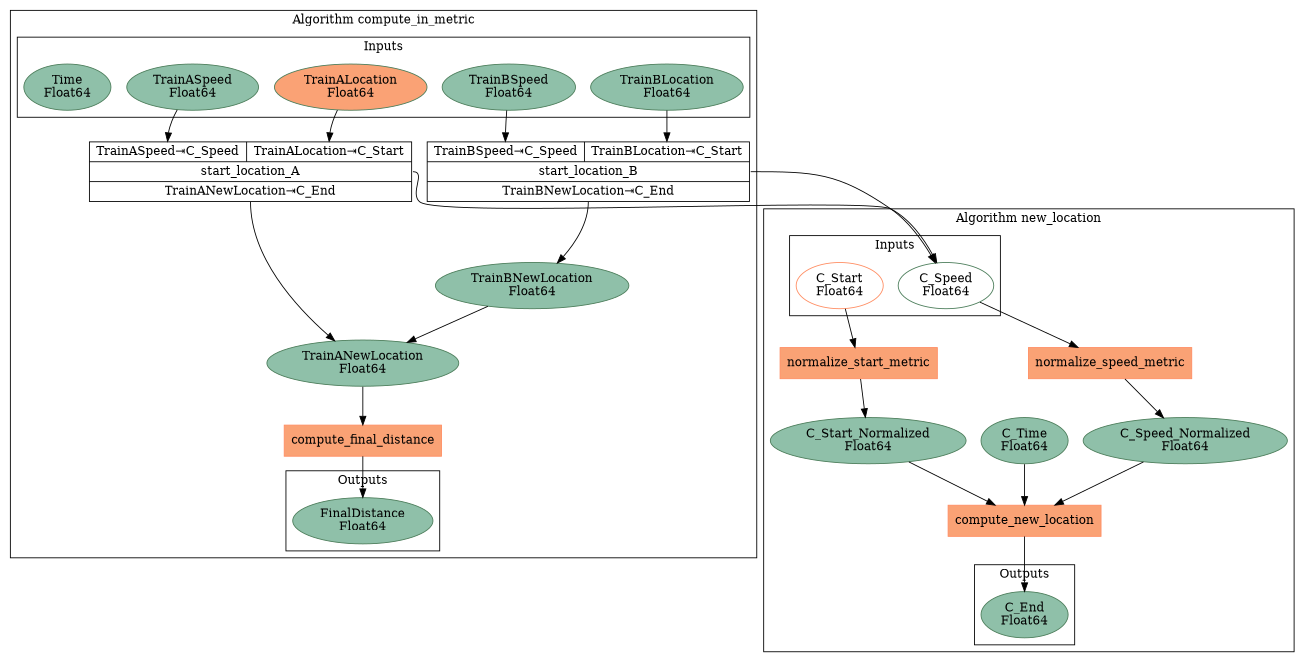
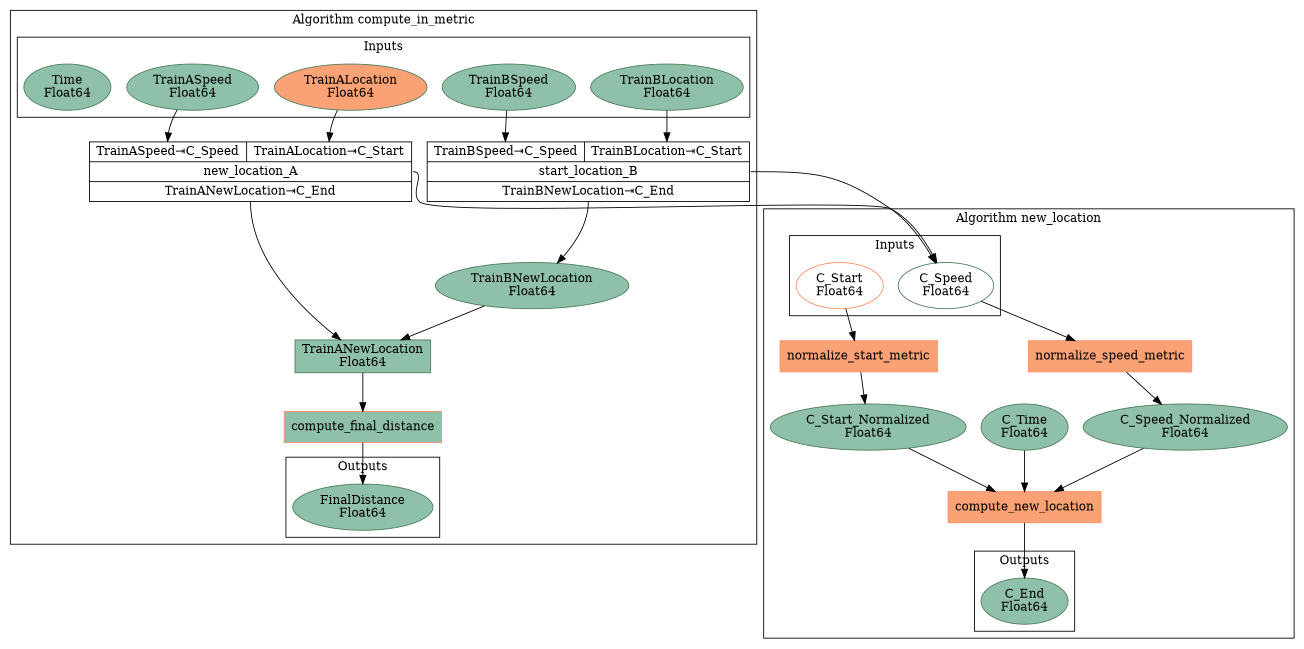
node "TrainASpeed⇥C_Speed": text "start_location_A" -> "new_location_A"
node "TrainANewLocation Float64": shape ellipse -> box
node "compute_final_distance": fillcolor #faa275 -> #8fc0a9
